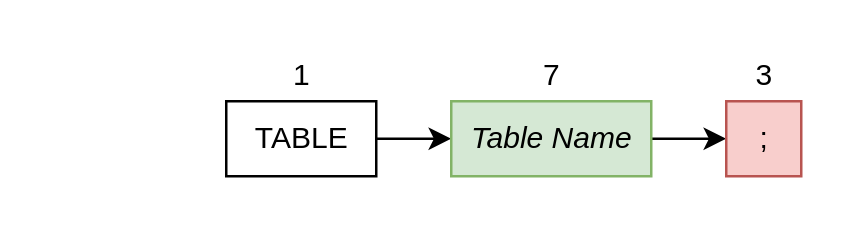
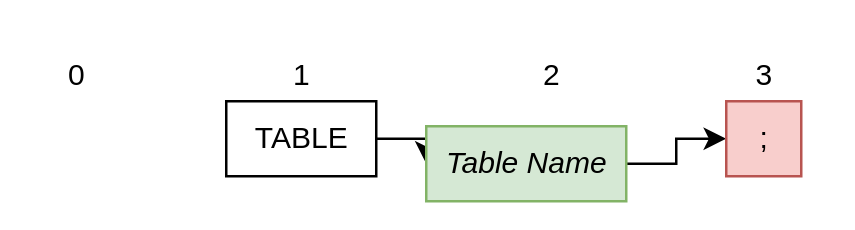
node "0": added
node "7": label "7" -> "2"
node "Table Name": moved (551, 139) -> (526, 164)
